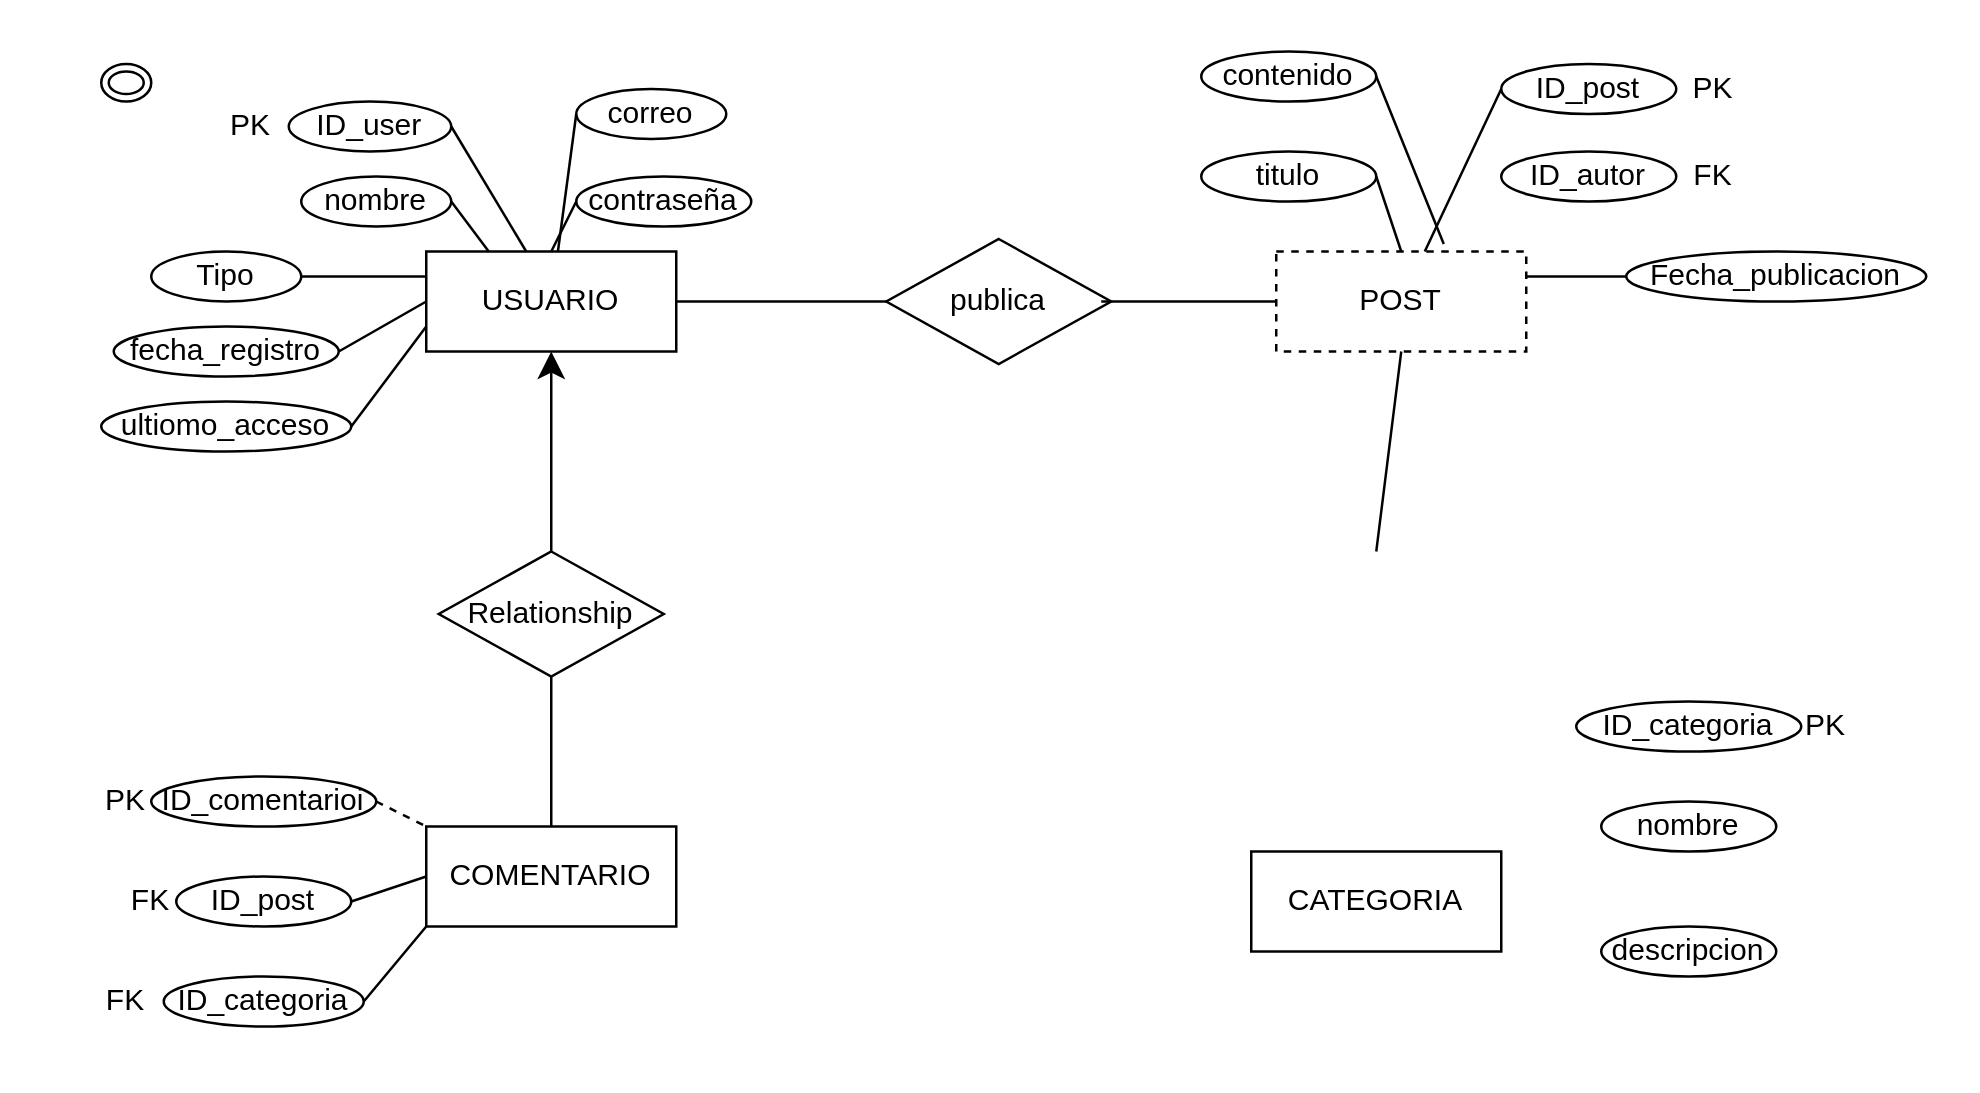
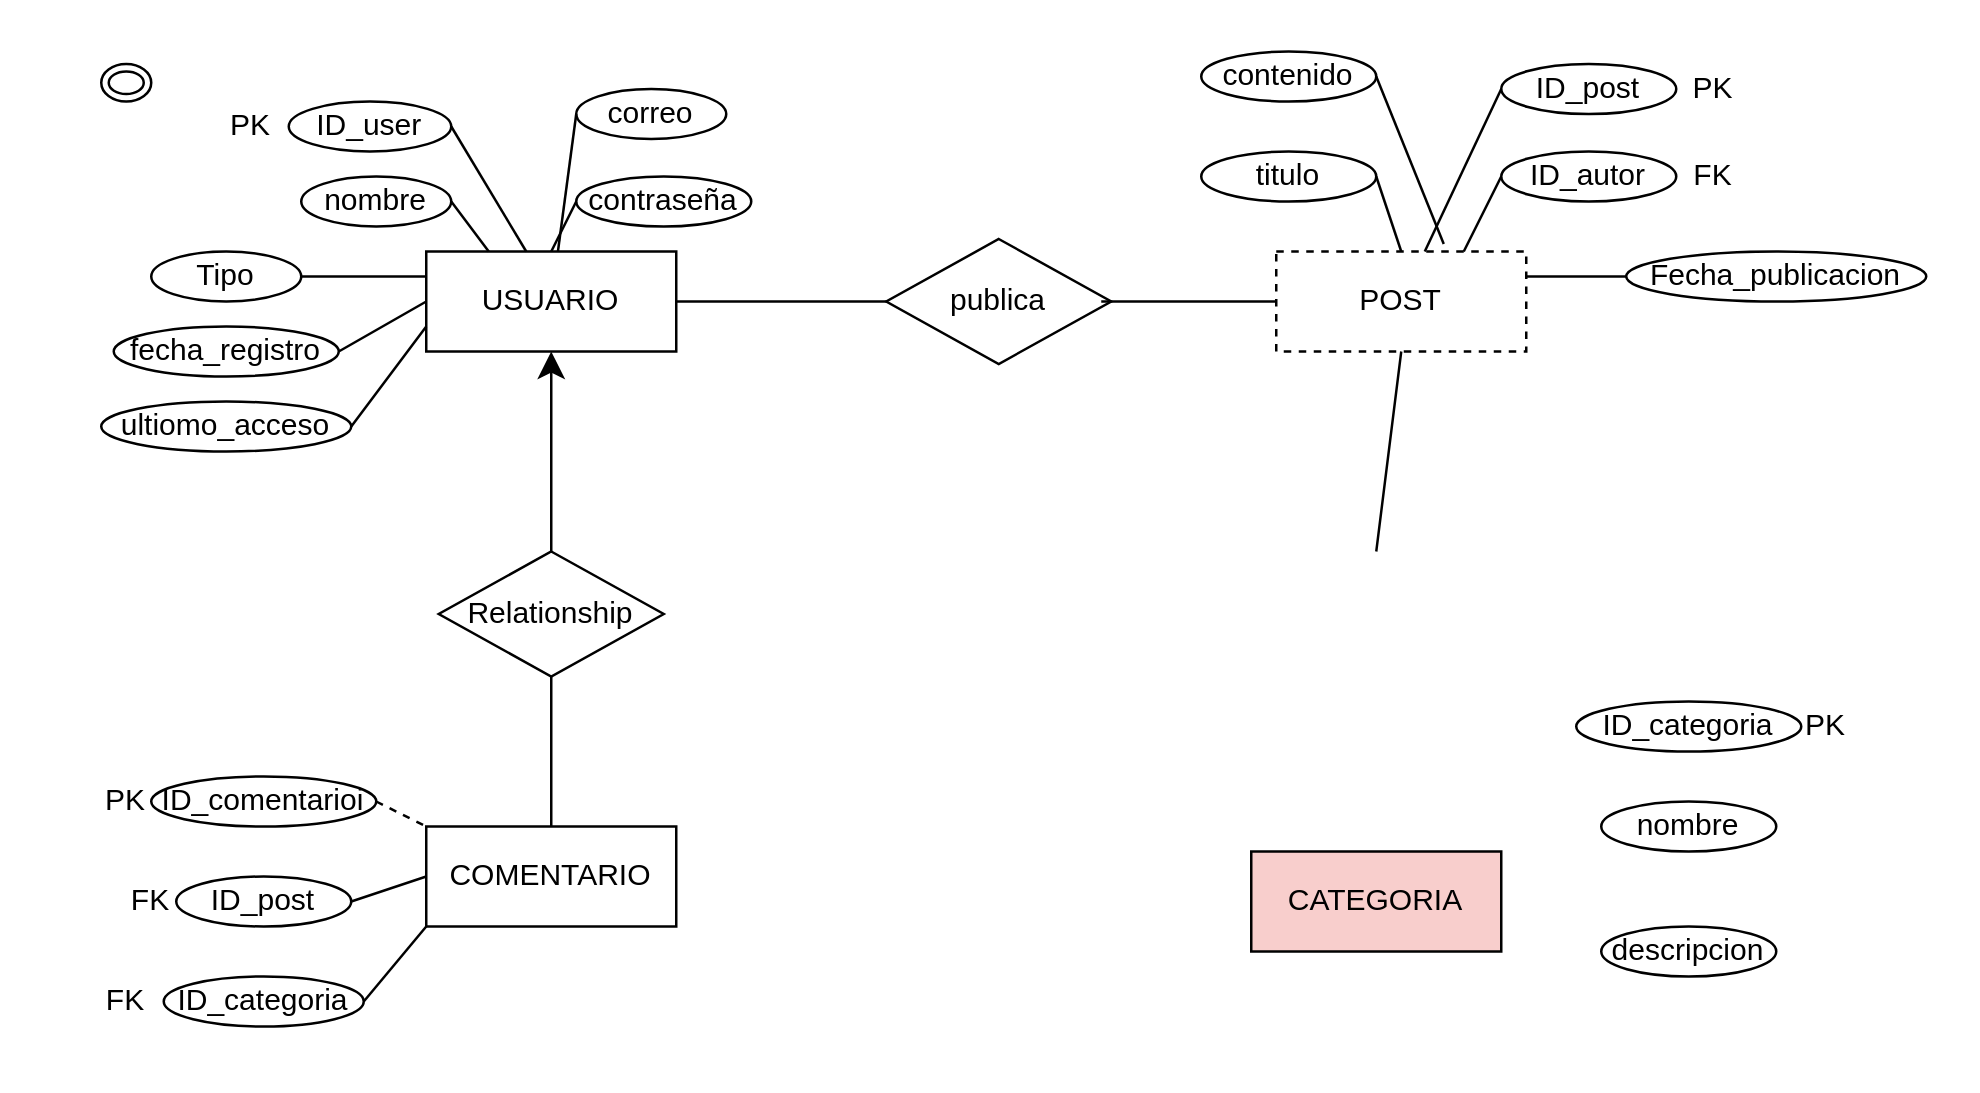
edge "ID_autor" -- "POST": added
node "CATEGORIA": fillcolor #ffffff -> #f8cecc
